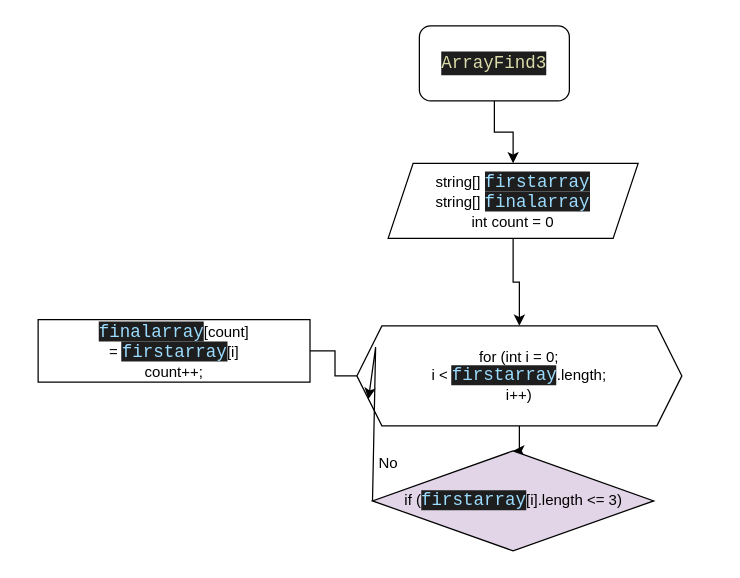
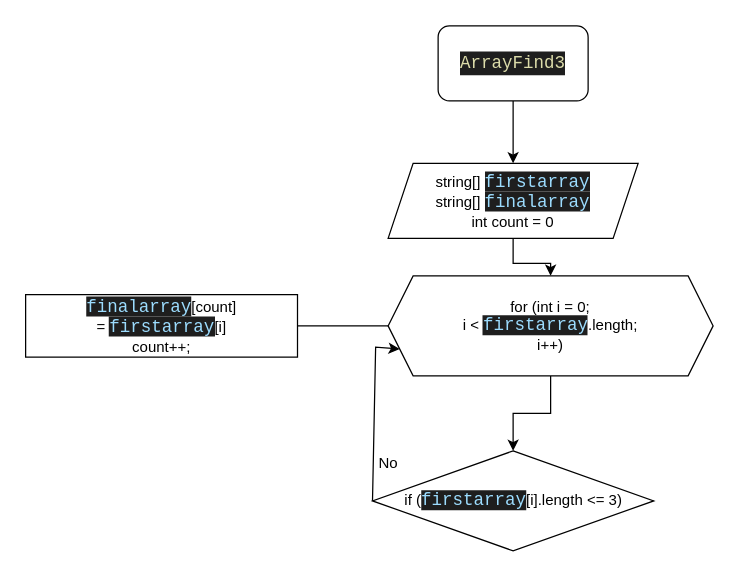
node "ArrayFind3": moved (494, 63) -> (513, 63)
node "finalarray[count] = firstarray[i] count++;": moved (174, 351) -> (162, 326)
node "for (int i = 0; i < firstarray.length; i++)": moved (519, 376) -> (551, 326)
node "if (firstarray[i].length <= 3)": fillcolor #e1d5e7 -> #ffffff
